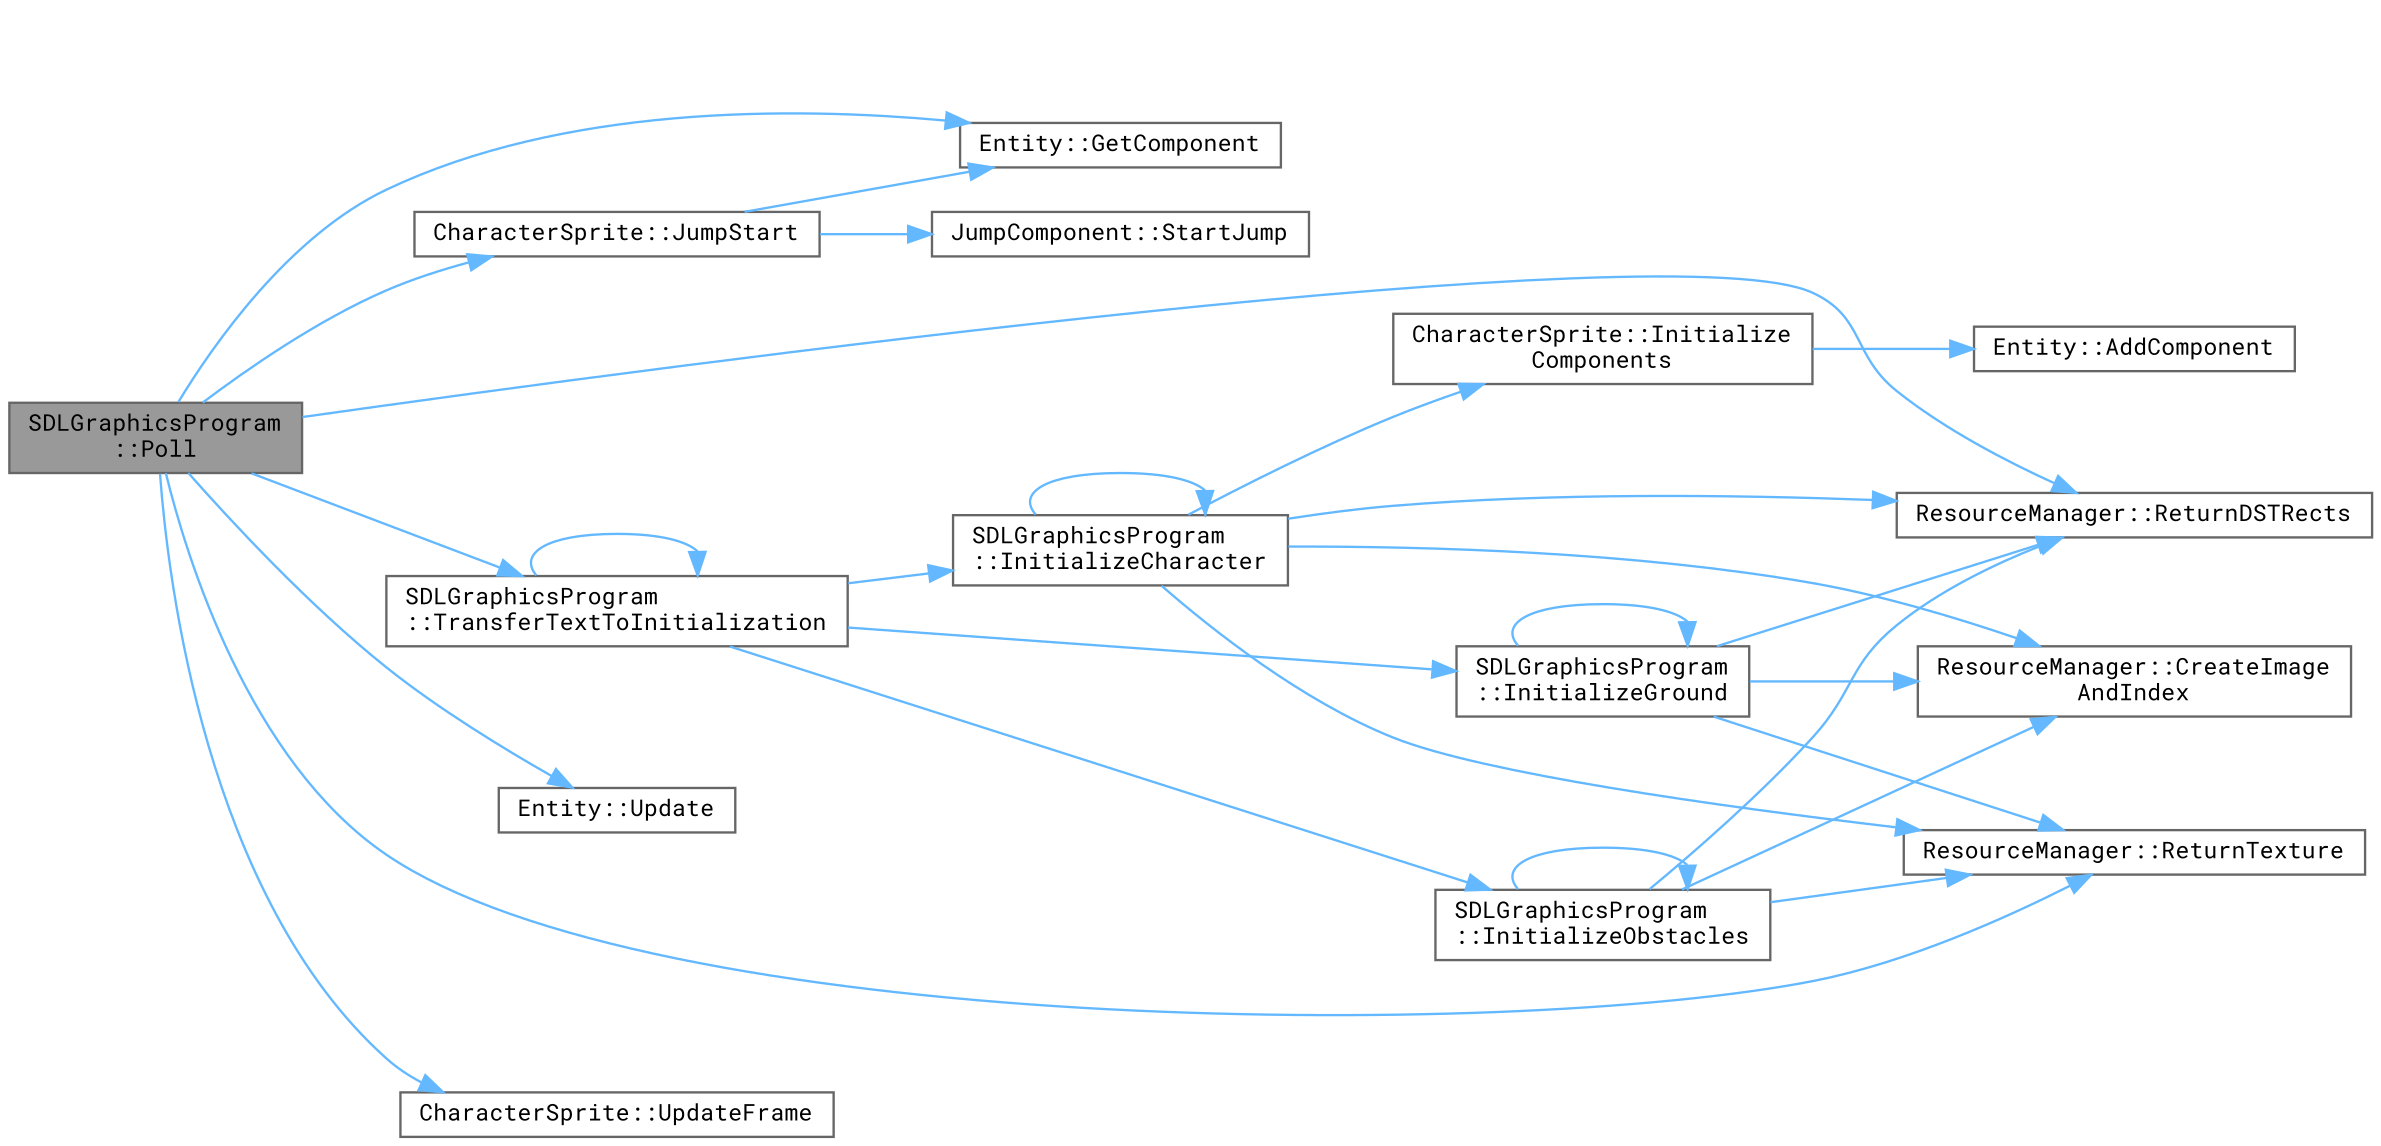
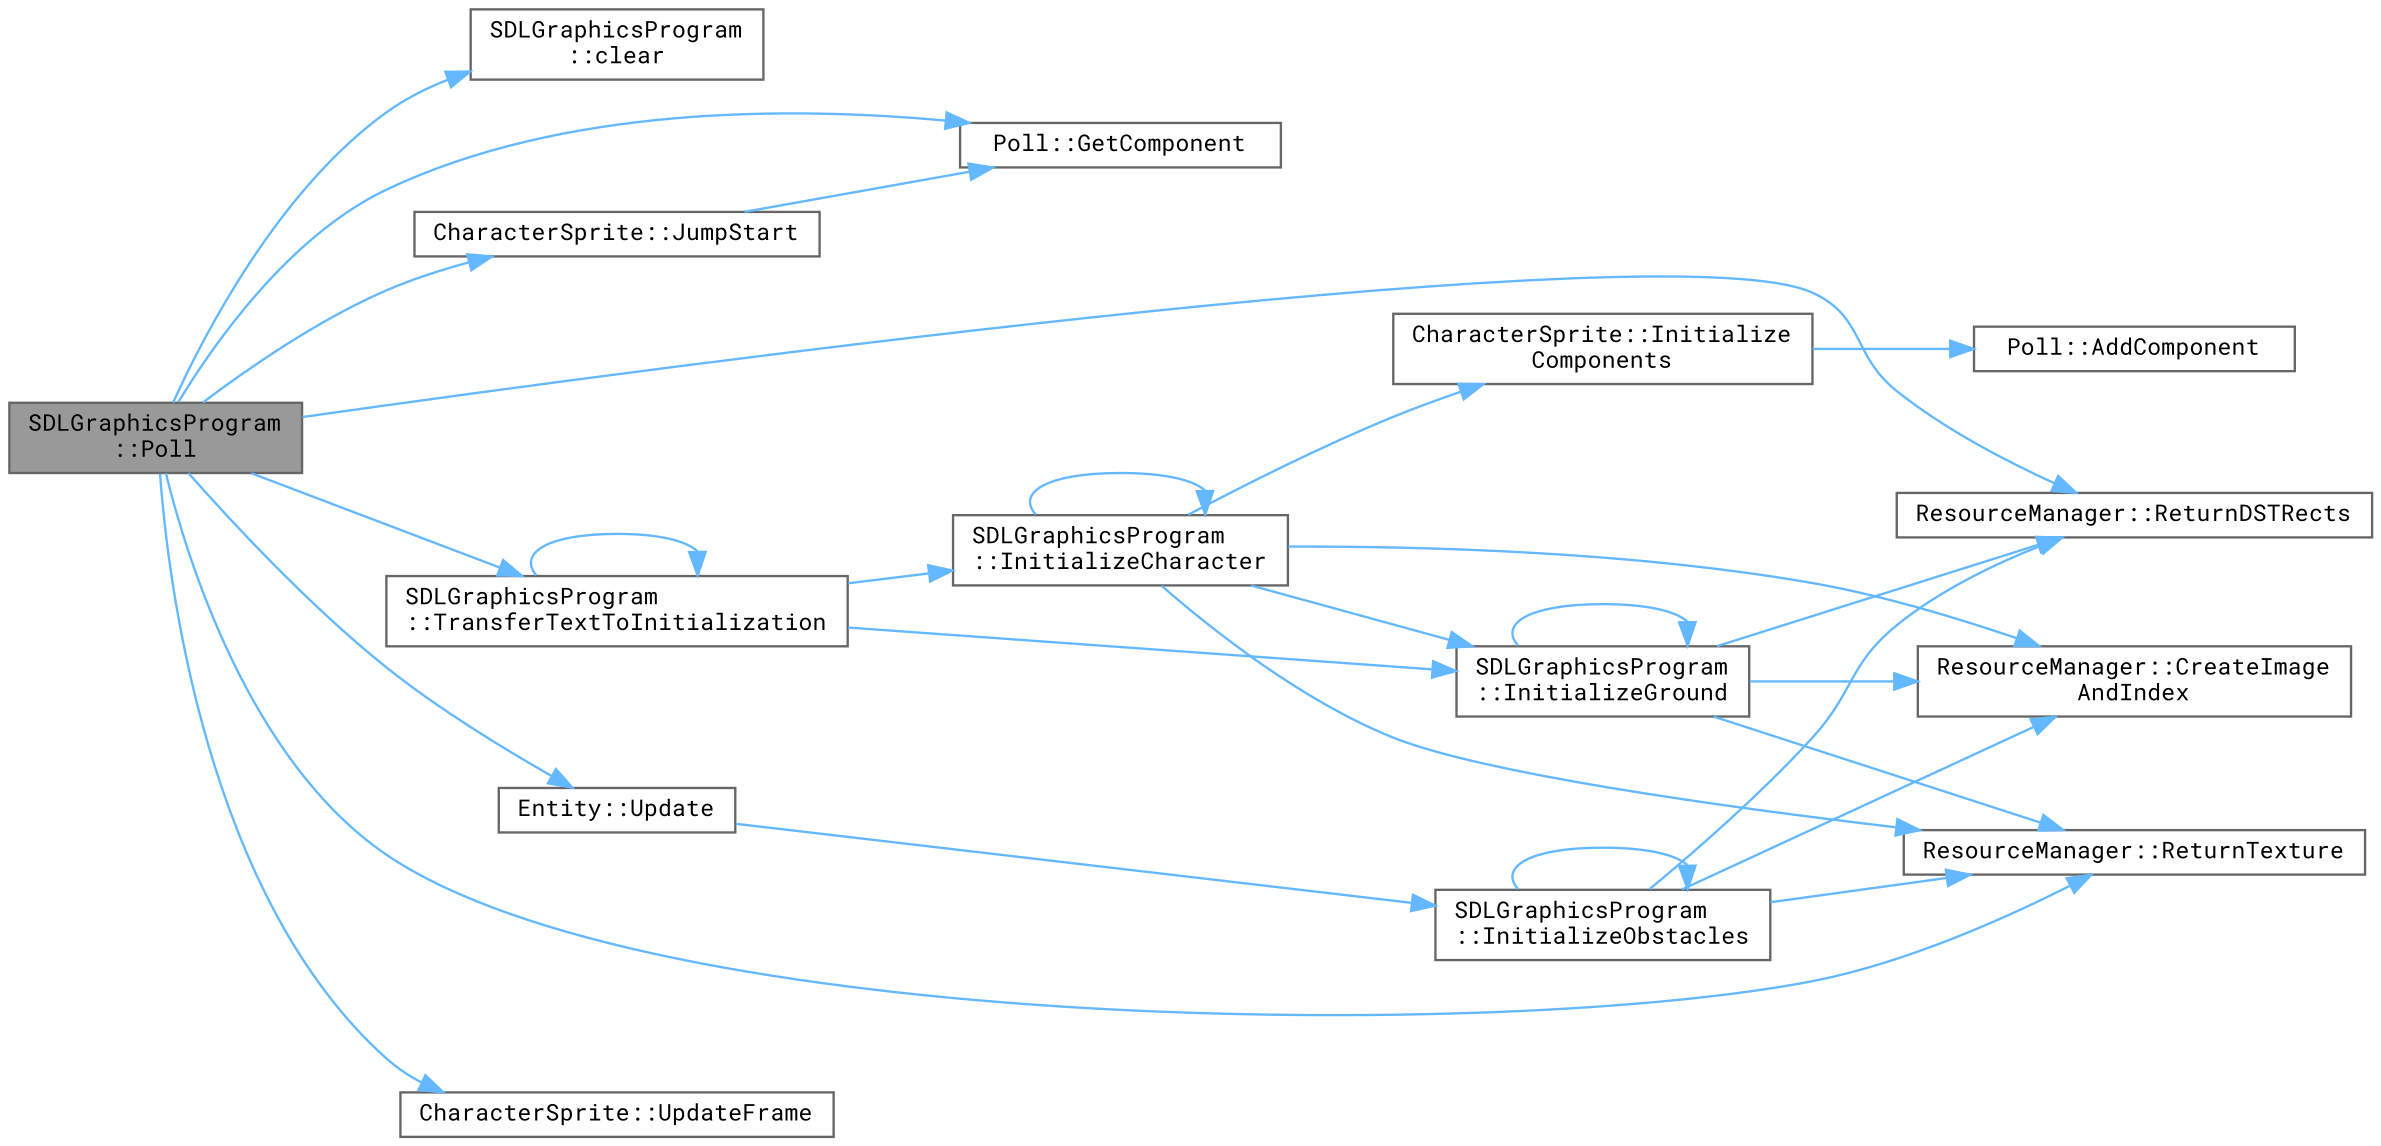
node "SDLGraphicsProgram ::clear": added
node "Entity::GetComponent": label "Entity::GetComponent" -> "Poll::GetComponent"
node "JumpComponent::StartJump": removed
node "Entity::AddComponent": label "Entity::AddComponent" -> "Poll::AddComponent"
edge "SDLGraphicsProgram ::InitializeCharacter" -> "ResourceManager::ReturnDSTRects": now "SDLGraphicsProgram ::InitializeCharacter" -> "SDLGraphicsProgram ::InitializeGround"
edge "SDLGraphicsProgram ::TransferTextToInitialization" -> "SDLGraphicsProgram ::InitializeObstacles": now "Entity::Update" -> "SDLGraphicsProgram ::InitializeObstacles"
